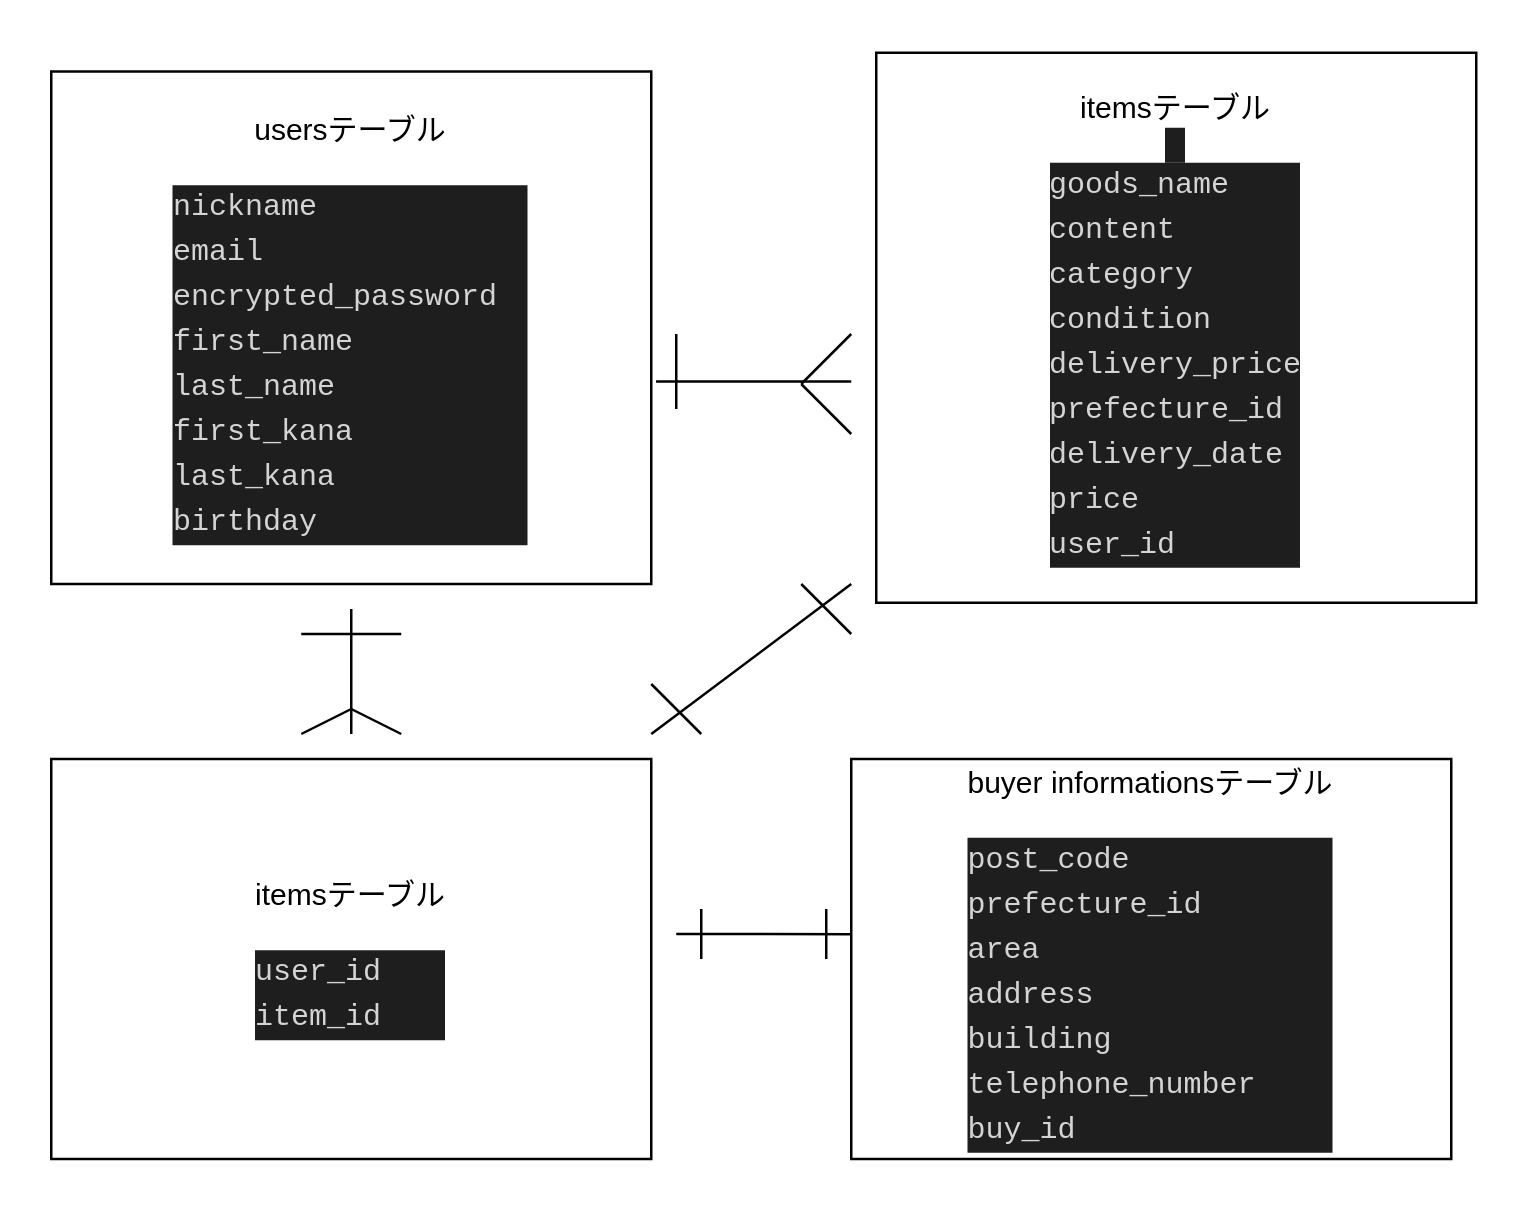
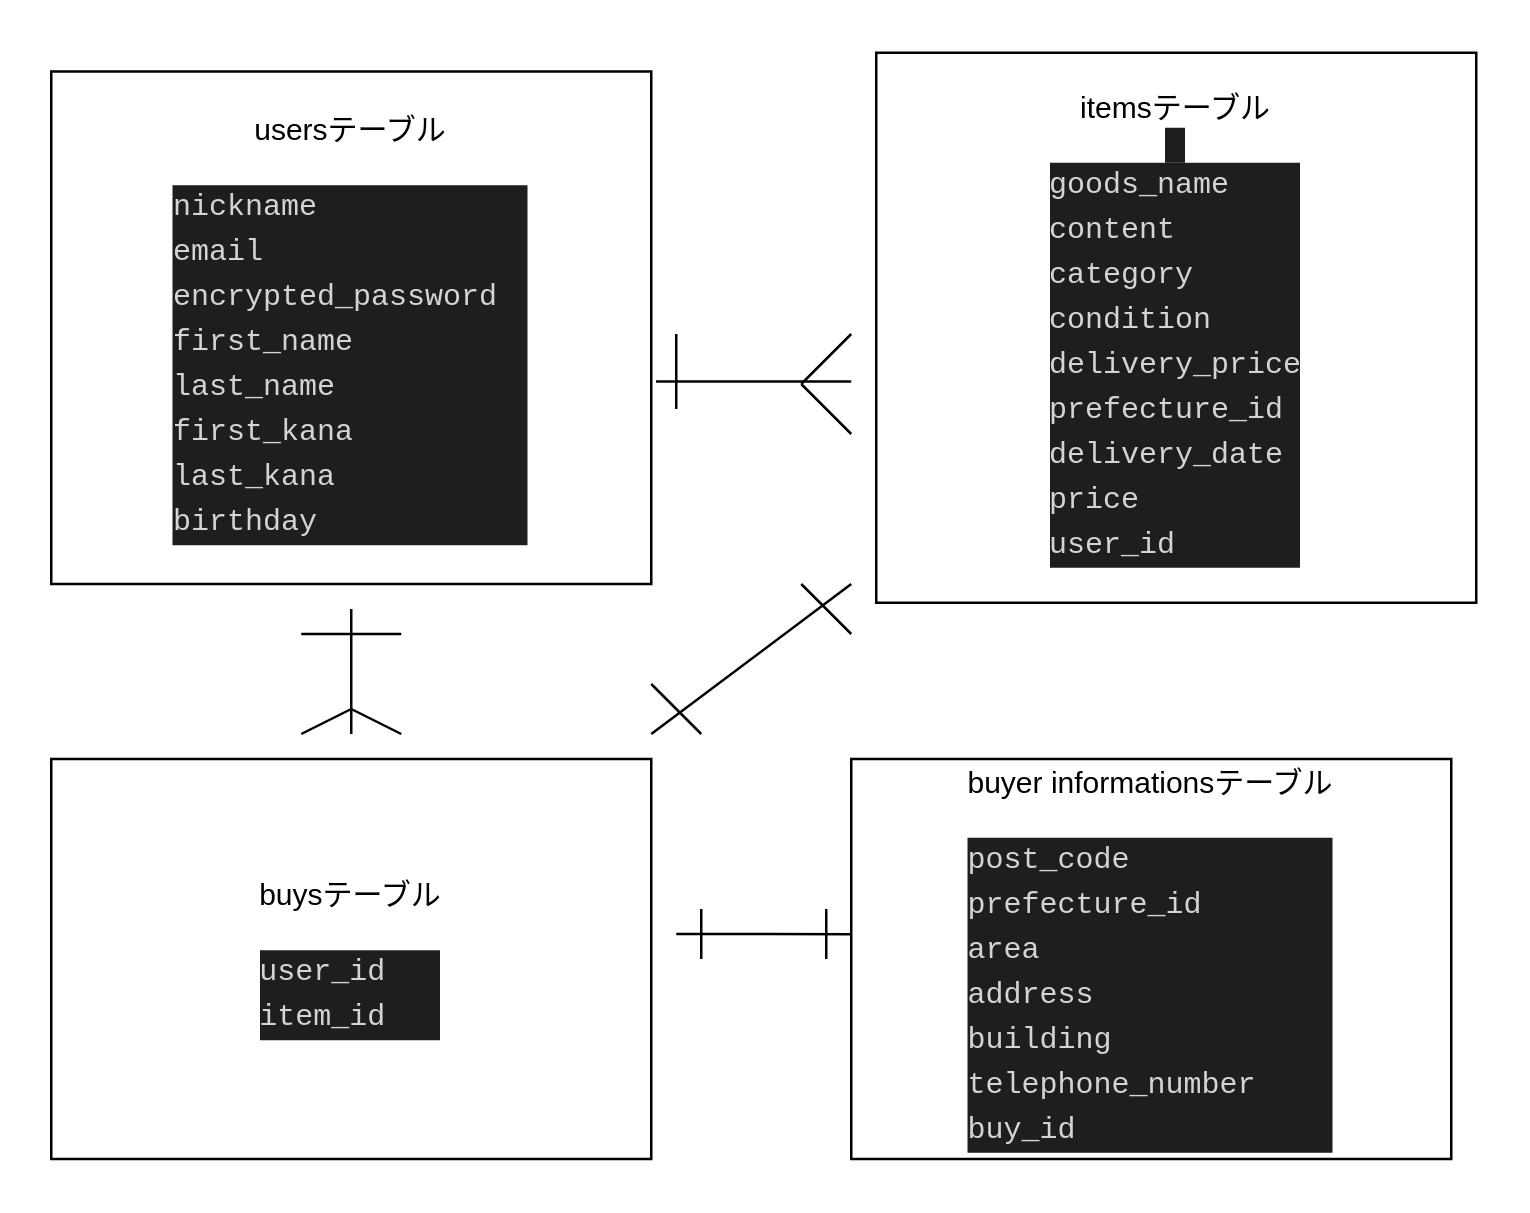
node "itemsテーブル user_id item_id": label "itemsテーブル user_id item_id" -> "buysテーブル user_id item_id"
